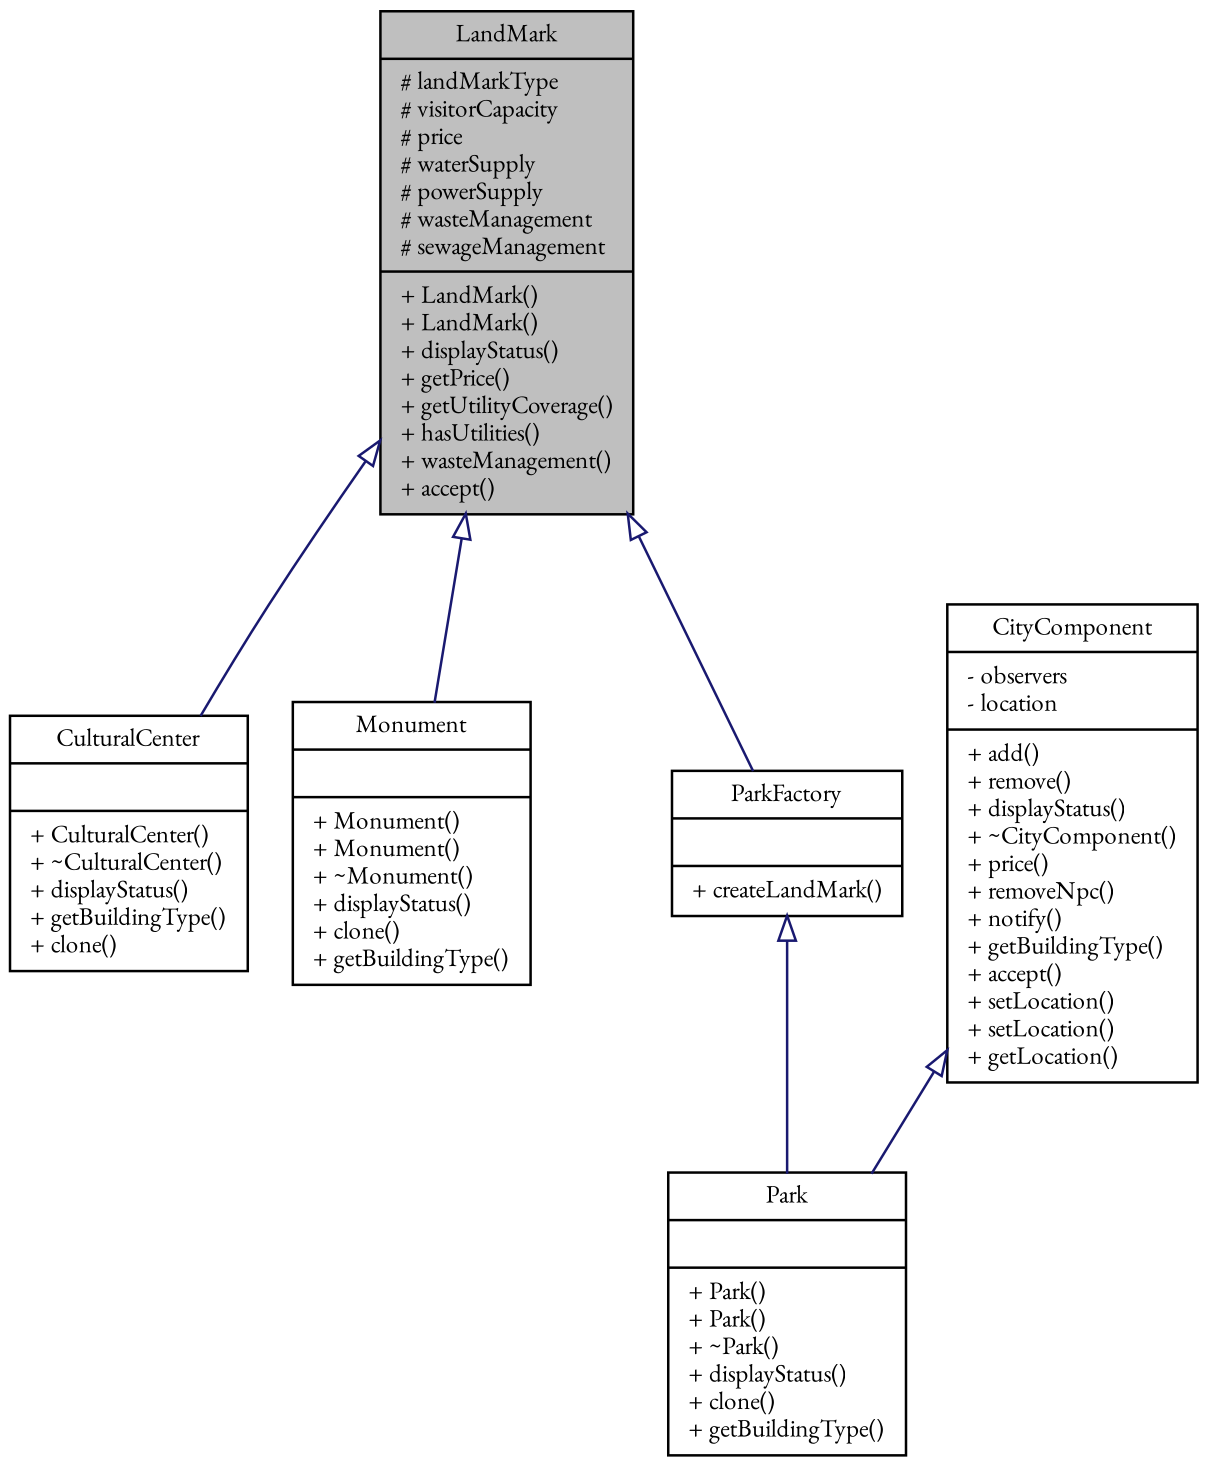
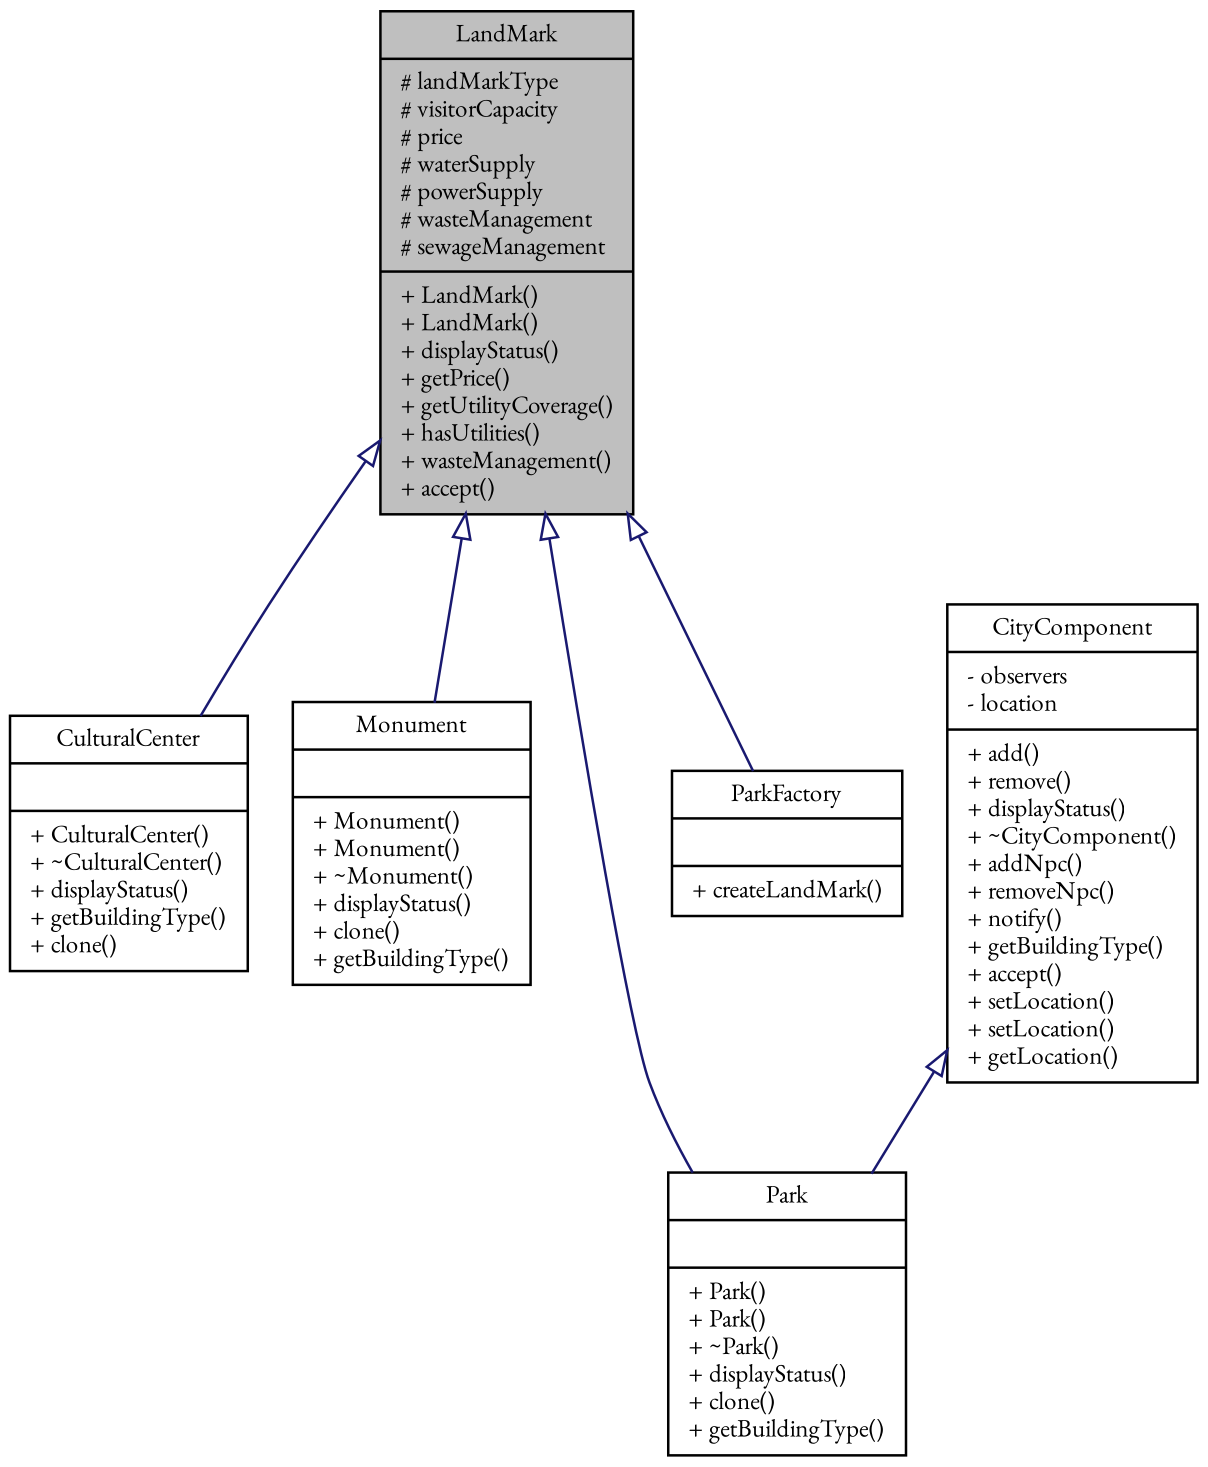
node "CityComponent": text "+ price()" -> "+ addNpc()"
edge "Park" -> "ParkFactory": now "Park" -> "LandMark"
